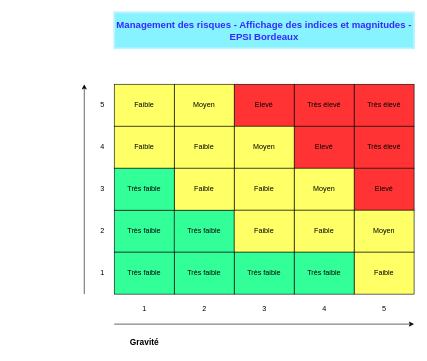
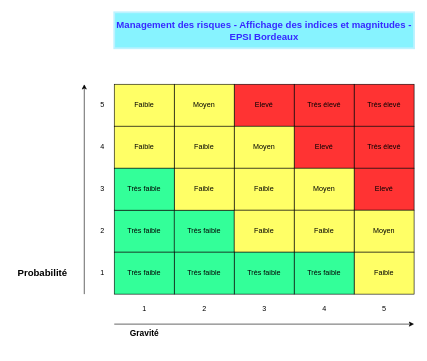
node "Probabilité": added
node "Gravité": moved (144, 342) -> (144, 333)
